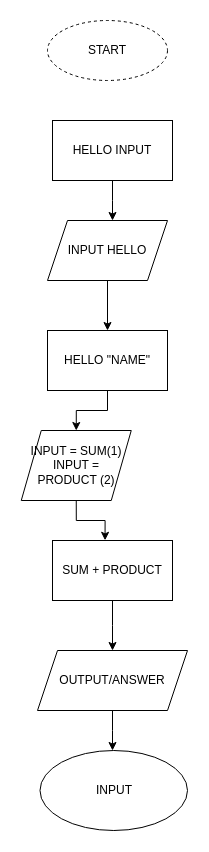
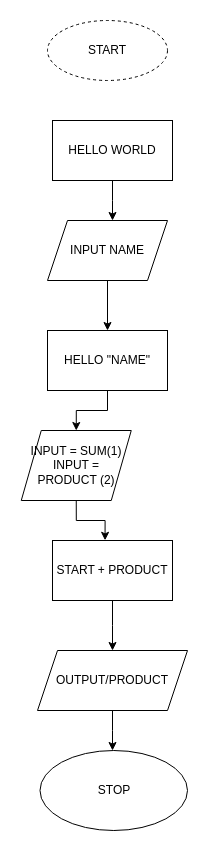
node "HELLO INPUT": label "HELLO INPUT" -> "HELLO WORLD"
node "INPUT HELLO": label "INPUT HELLO" -> "INPUT NAME"
node "SUM + PRODUCT": label "SUM + PRODUCT" -> "START + PRODUCT"
node "OUTPUT/ANSWER": label "OUTPUT/ANSWER" -> "OUTPUT/PRODUCT"
node "INPUT": label "INPUT" -> "STOP"
